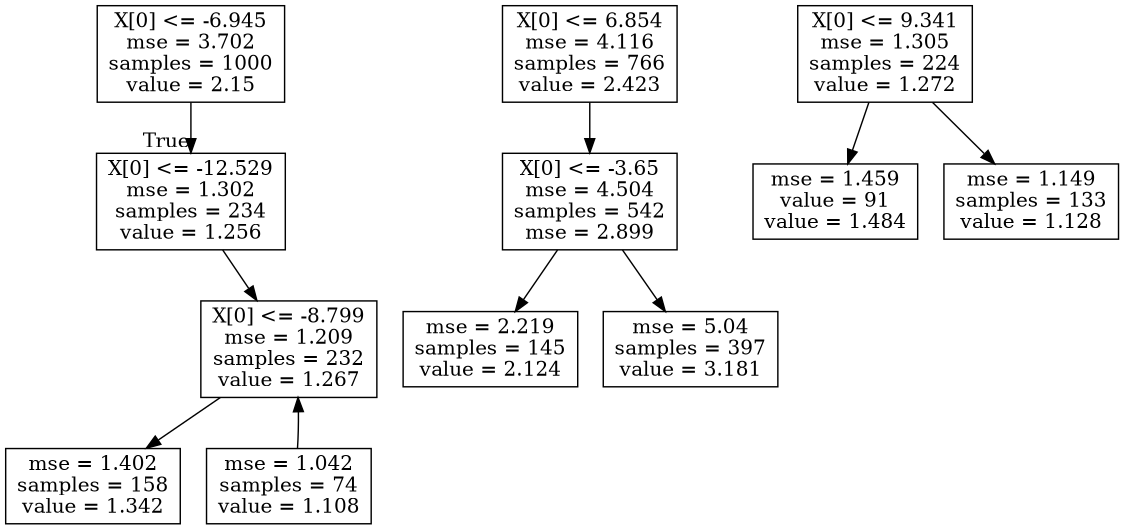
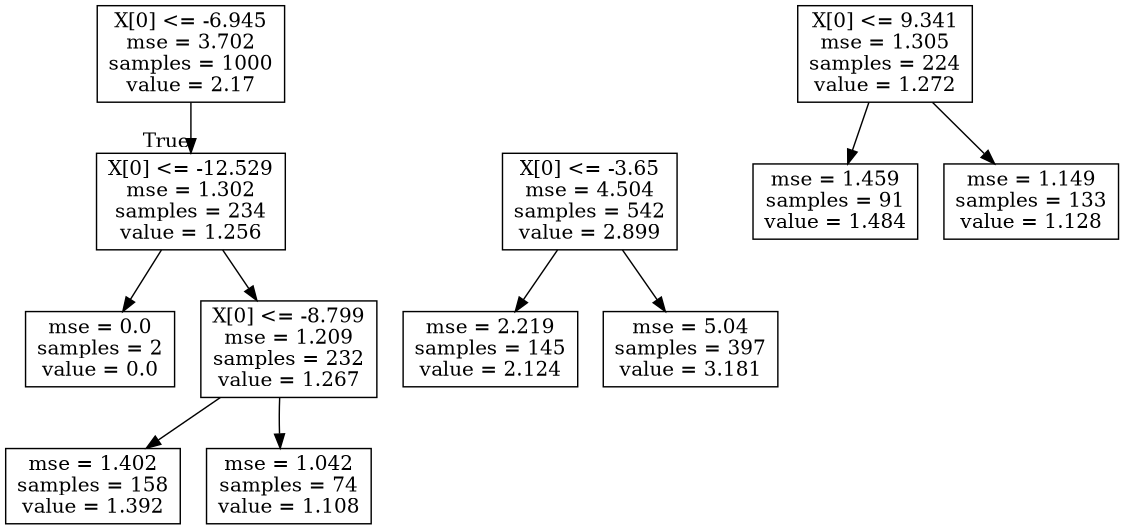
node "X[0] <= -6.945 mse = 3.702 samples = 1000 value = 2.15": label "X[0] <= -6.945 mse = 3.702 samples = 1000 value = 2.15" -> "X[0] <= -6.945 mse = 3.702 samples = 1000 value = 2.17"
node "X[0] <= 6.854 mse = 4.116 samples = 766 value = 2.423": removed
node "X[0] <= -3.65 mse = 4.504 samples = 542 mse = 2.899": label "X[0] <= -3.65 mse = 4.504 samples = 542 mse = 2.899" -> "X[0] <= -3.65 mse = 4.504 samples = 542 value = 2.899"
node "mse = 1.459 value = 91 value = 1.484": label "mse = 1.459 value = 91 value = 1.484" -> "mse = 1.459 samples = 91 value = 1.484"
node "mse = 0.0 samples = 2 value = 0.0": added
edge "mse = 1.042 samples = 74 value = 1.108" -> "X[0] <= -8.799 mse = 1.209 samples = 232 value = 1.267": reversed
node "mse = 1.402 samples = 158 value = 1.342": label "mse = 1.402 samples = 158 value = 1.342" -> "mse = 1.402 samples = 158 value = 1.392"
